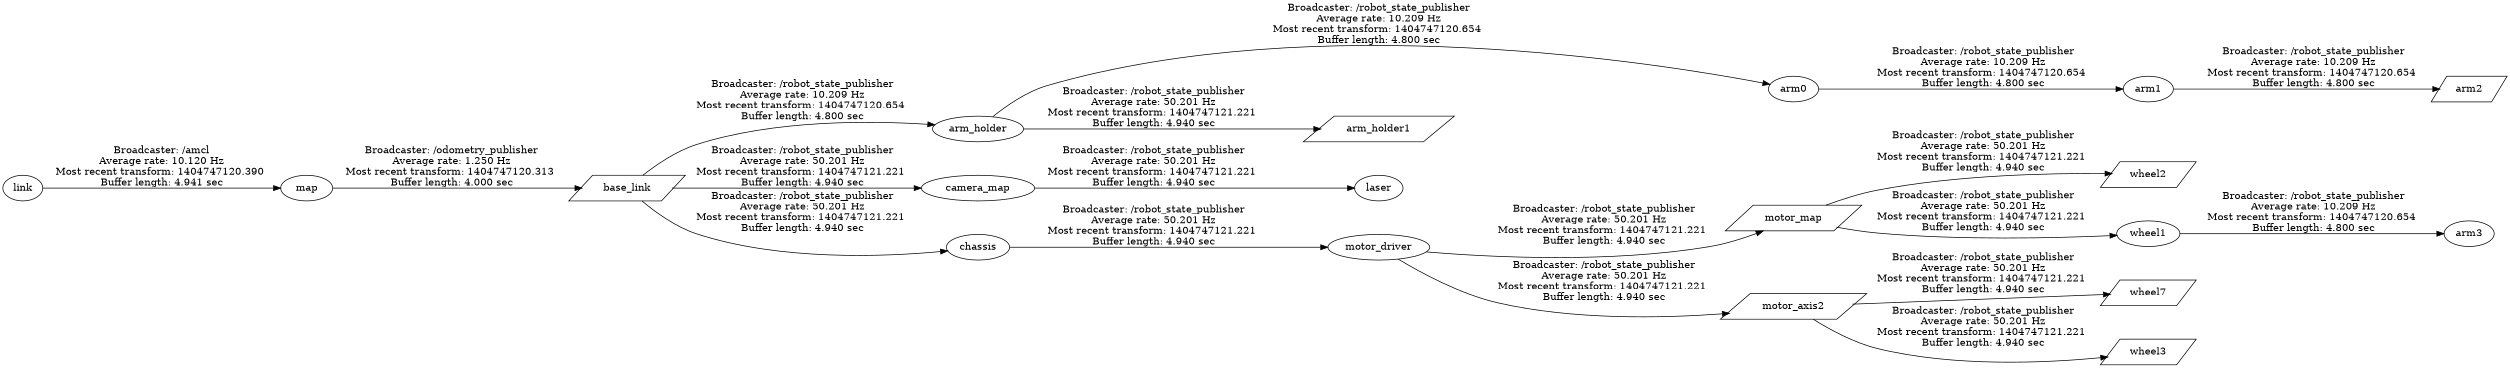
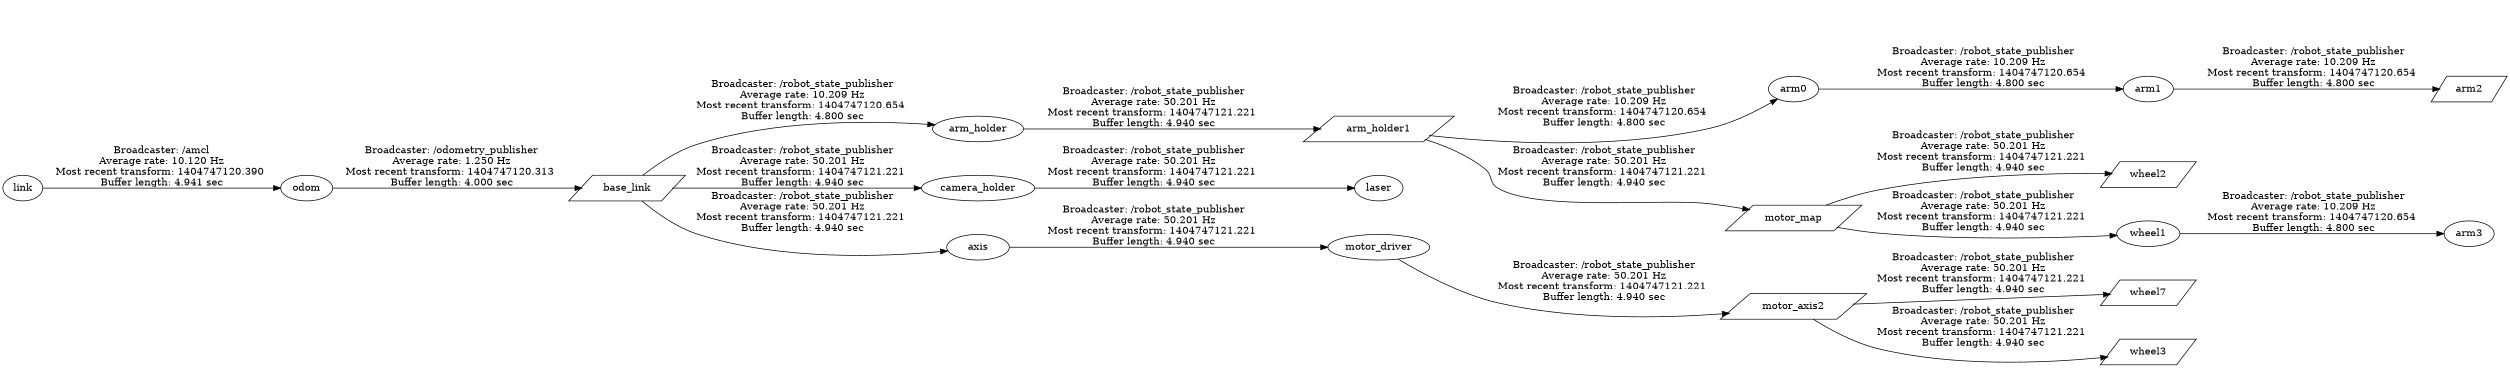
edge "arm_holder" -> "arm0": now "arm_holder1" -> "arm0"
node "map": label "map" -> "odom"
node "camera_map": label "camera_map" -> "camera_holder"
node "chassis": label "chassis" -> "axis"
edge "motor_driver" -> "motor_map": now "arm_holder1" -> "motor_map"
